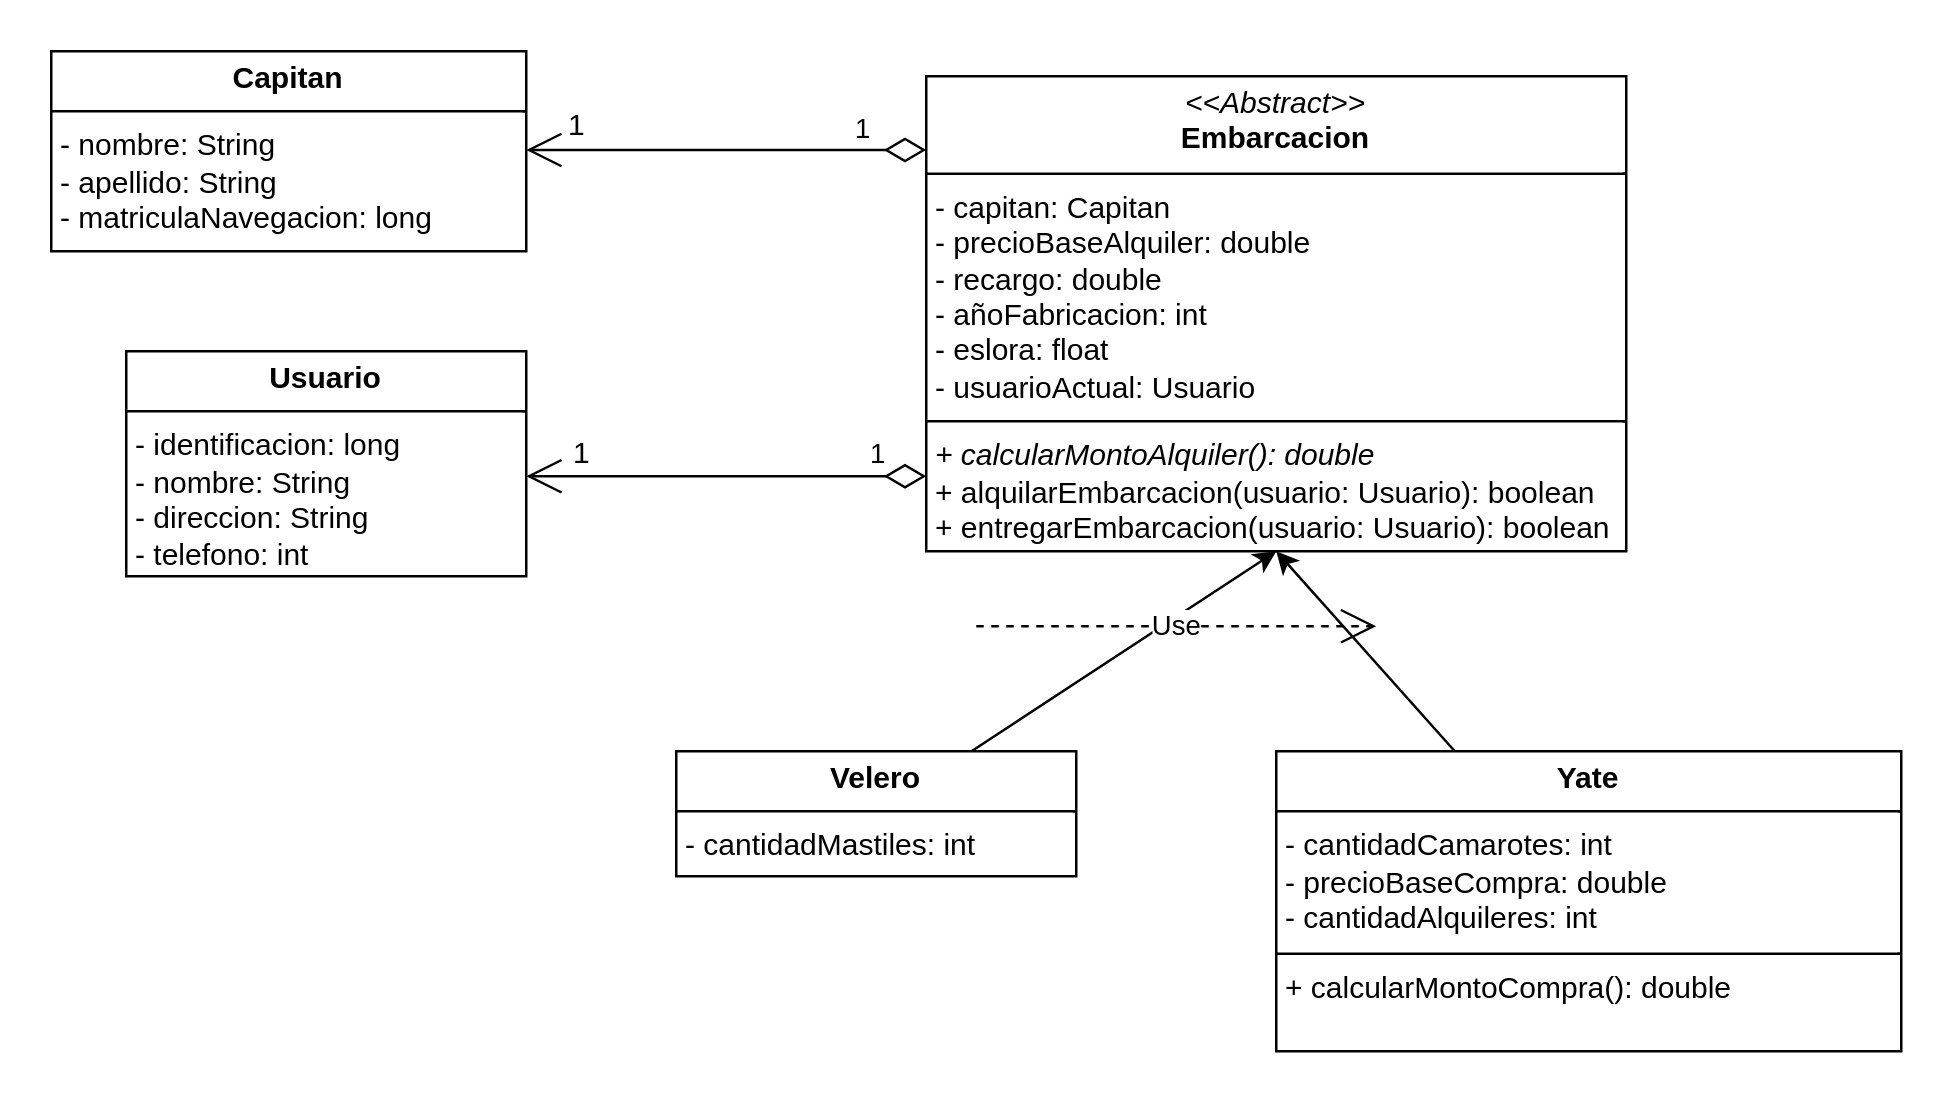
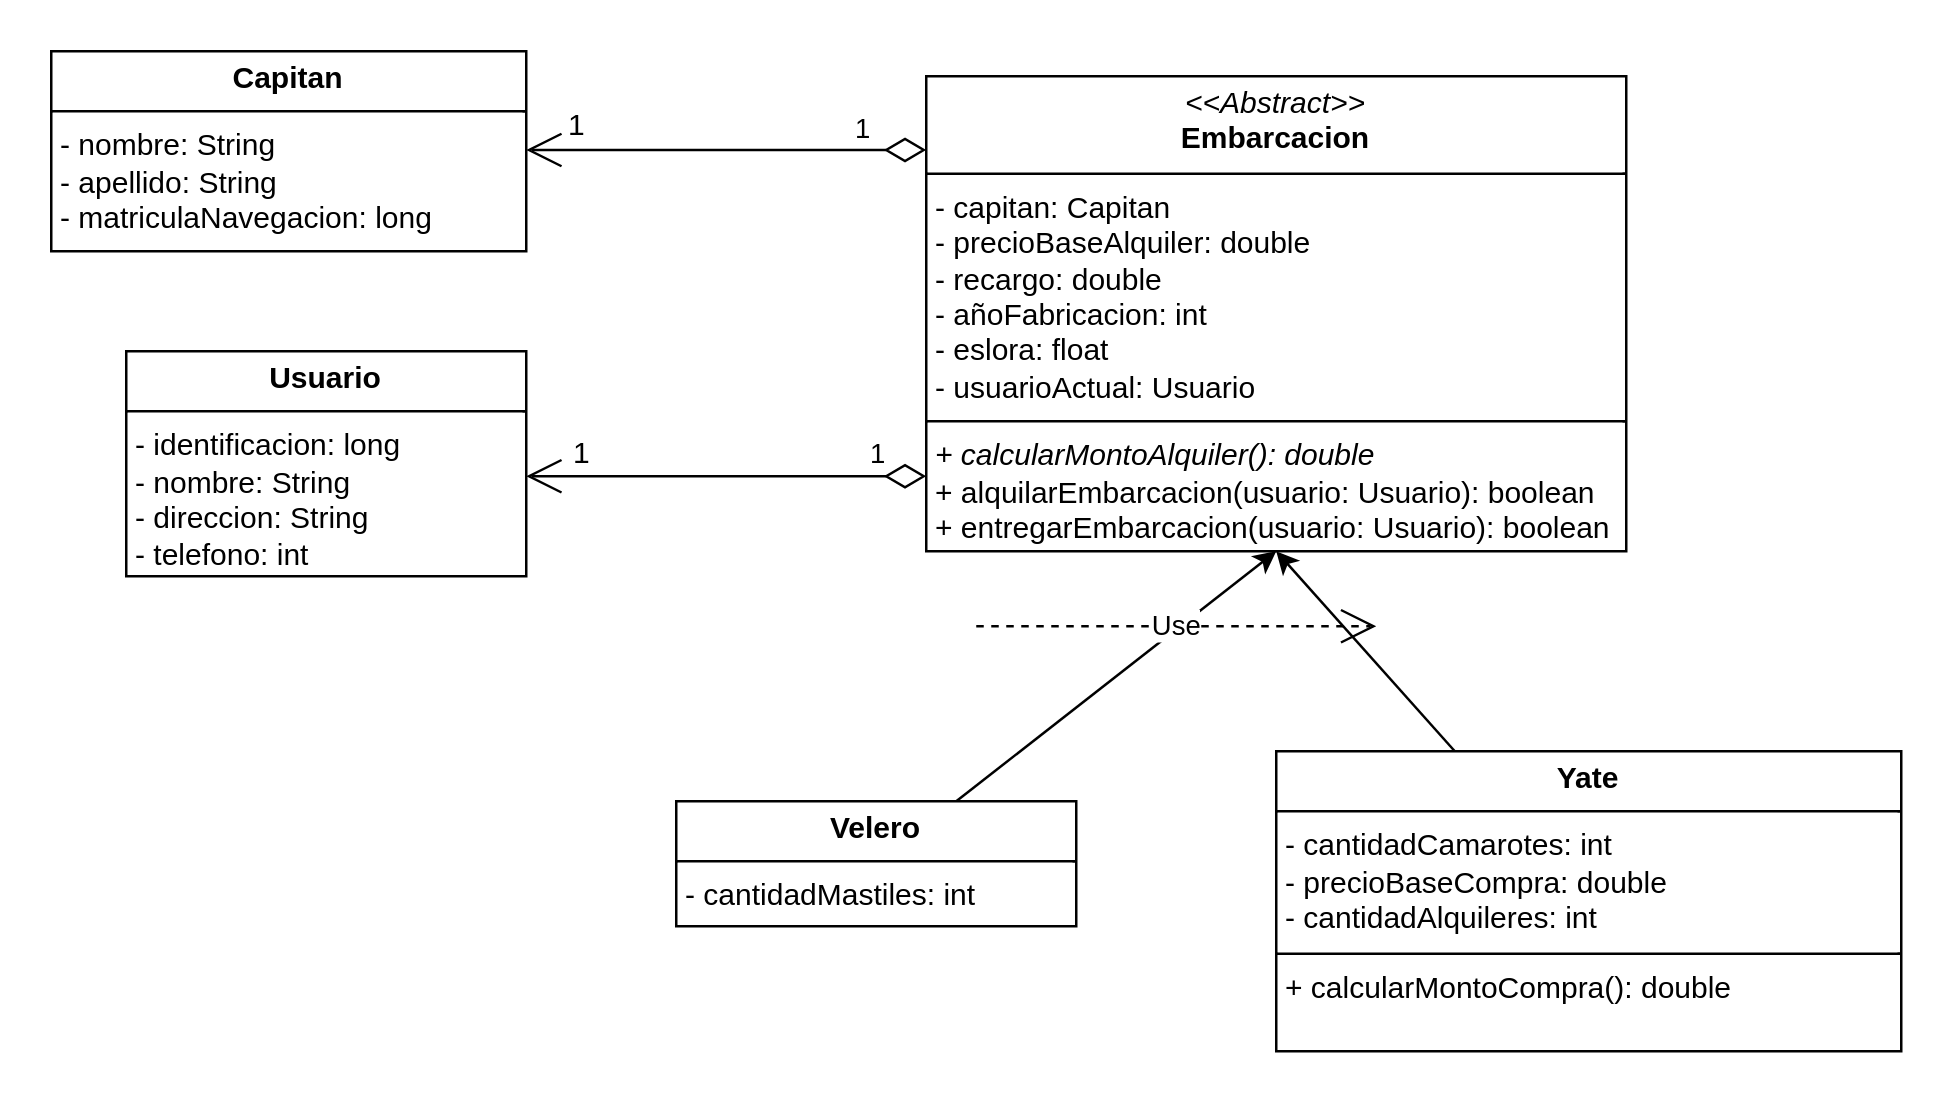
node "Velero - cantidadMastiles: int": moved (876, 814) -> (876, 864)
